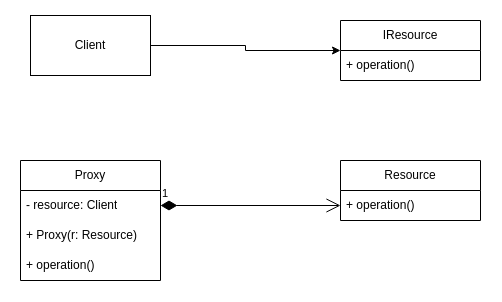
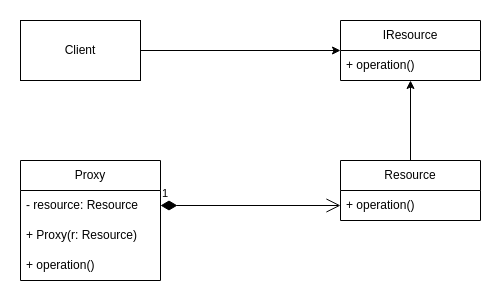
node "Client": moved (91, 46) -> (81, 51)
edge "Resource" -> "IResource": added
node "- resource: Client": label "- resource: Client" -> "- resource: Resource"
